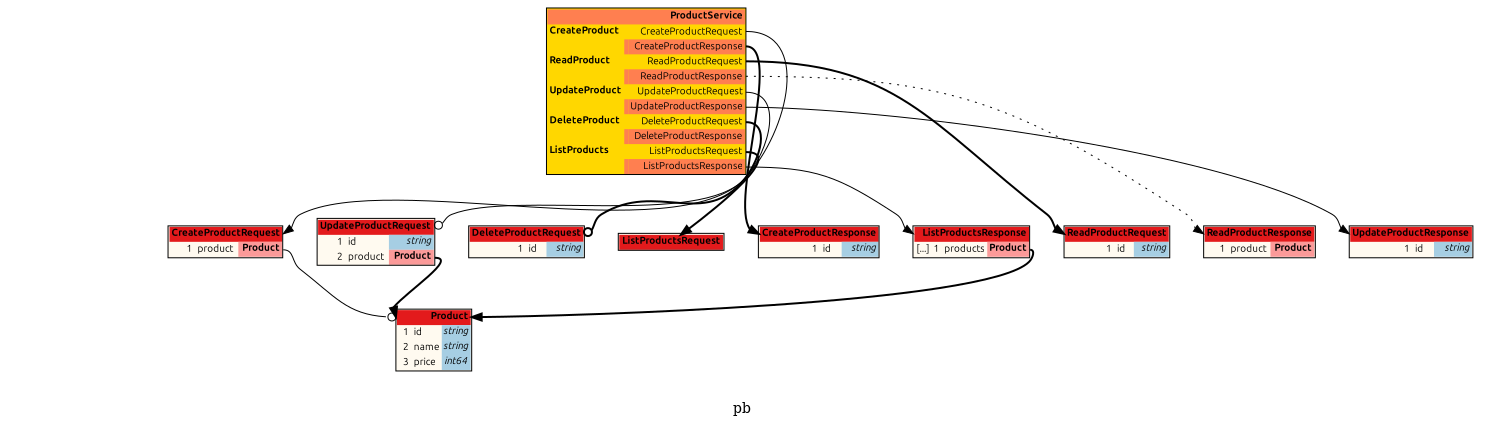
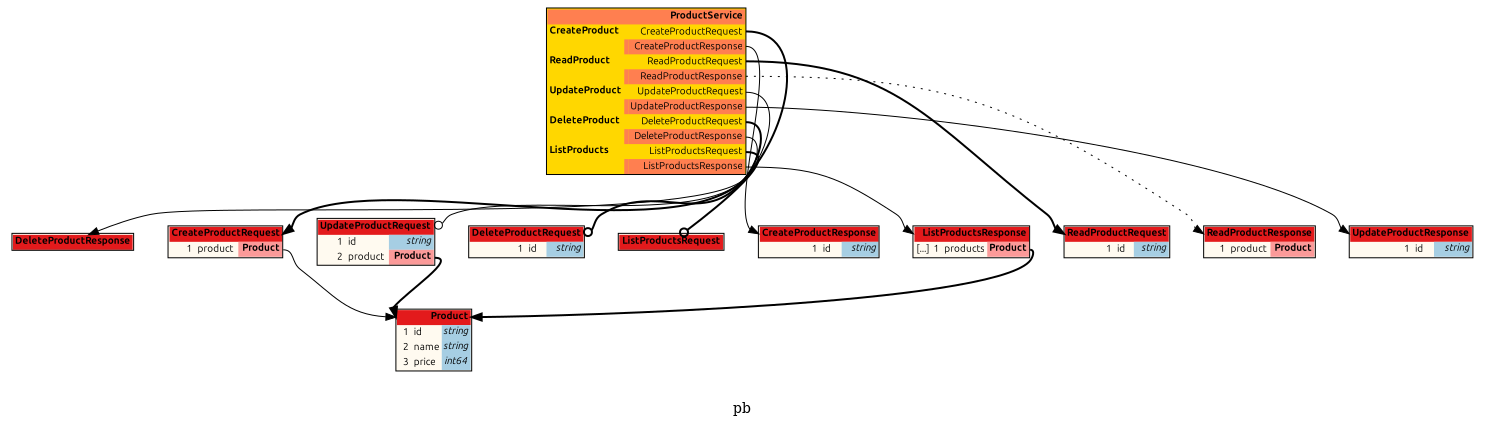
edge "ProductService" -> "CreateProductResponse": style bold -> solid
edge "ProductService" -> "CreateProductRequest": style solid -> bold
edge "ProductService" -> "ListProductsRequest": arrowhead normal -> odot
node "DeleteProductResponse": added
edge "CreateProductRequest" -> "Product": arrowhead odot -> normal
